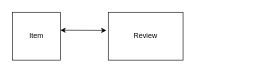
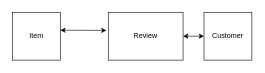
edge "Review" -- "Customer": added
node "Customer": added
